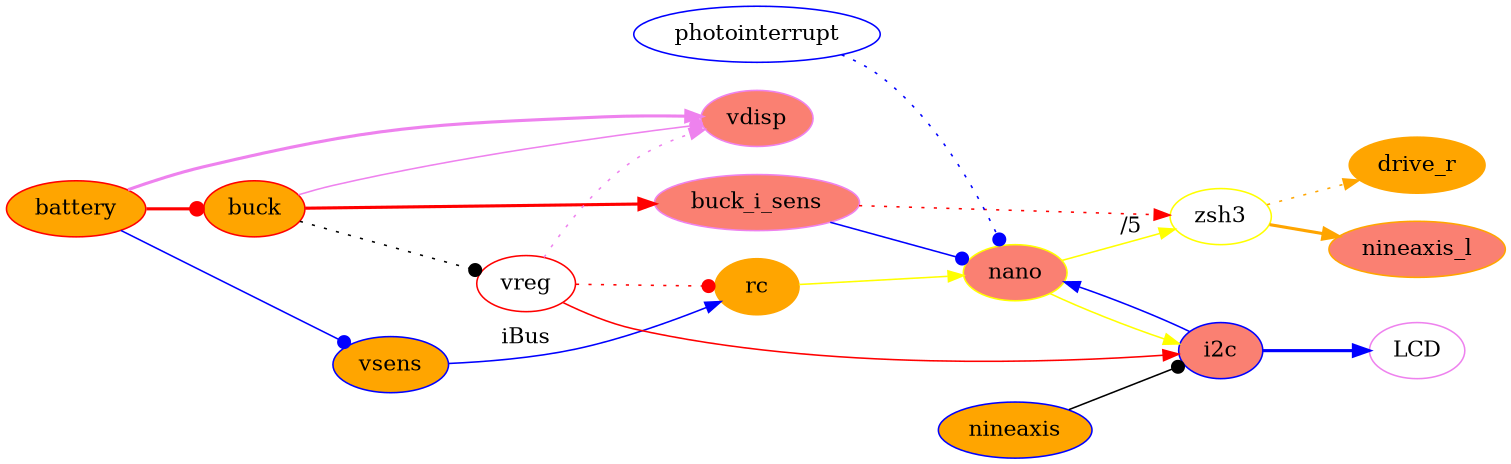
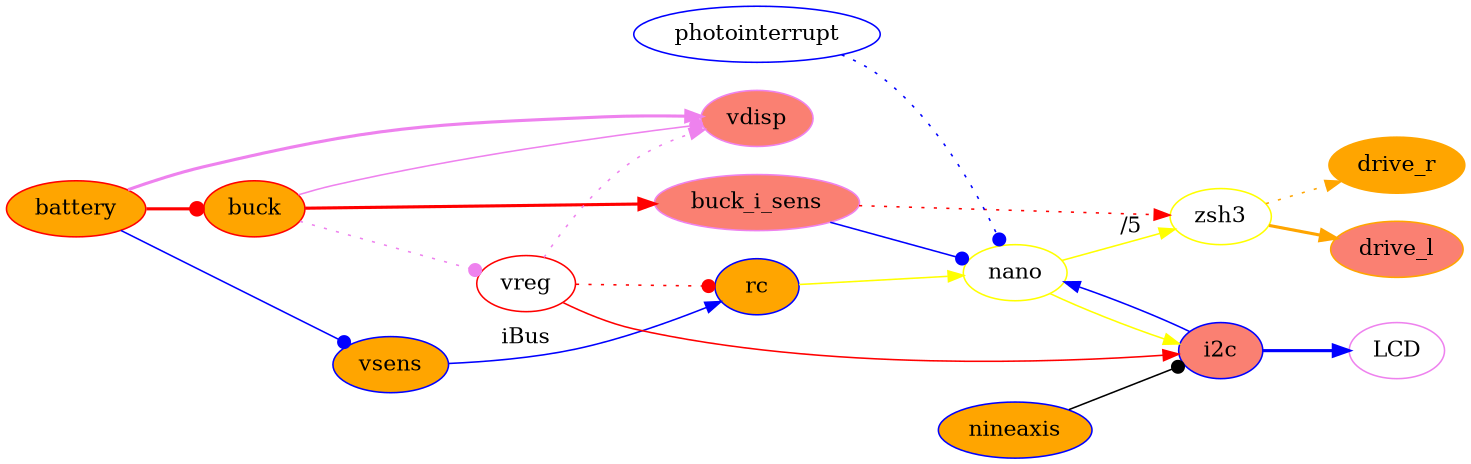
edge "buck" -> "vreg": color black -> violet
node "nineaxis_l": label "nineaxis_l" -> "drive_l"
node "nano": fillcolor salmon -> white
node "rc": color orange -> blue
